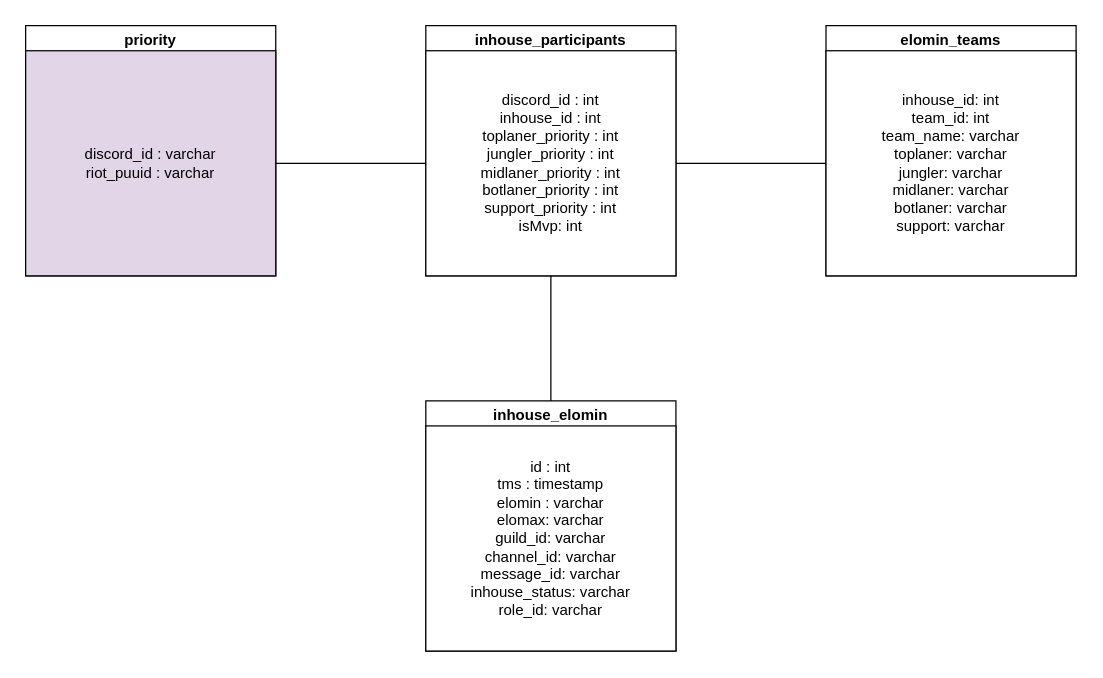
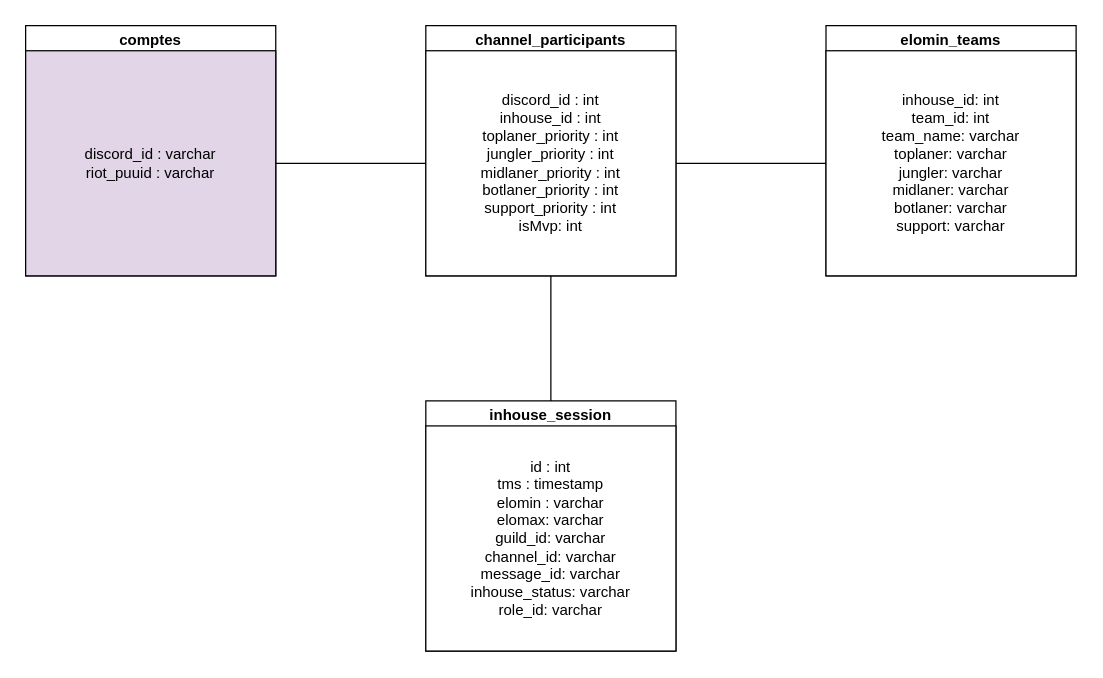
node "priority": label "priority" -> "comptes"
node "inhouse_participants": label "inhouse_participants" -> "channel_participants"
node "inhouse_elomin": label "inhouse_elomin" -> "inhouse_session"
